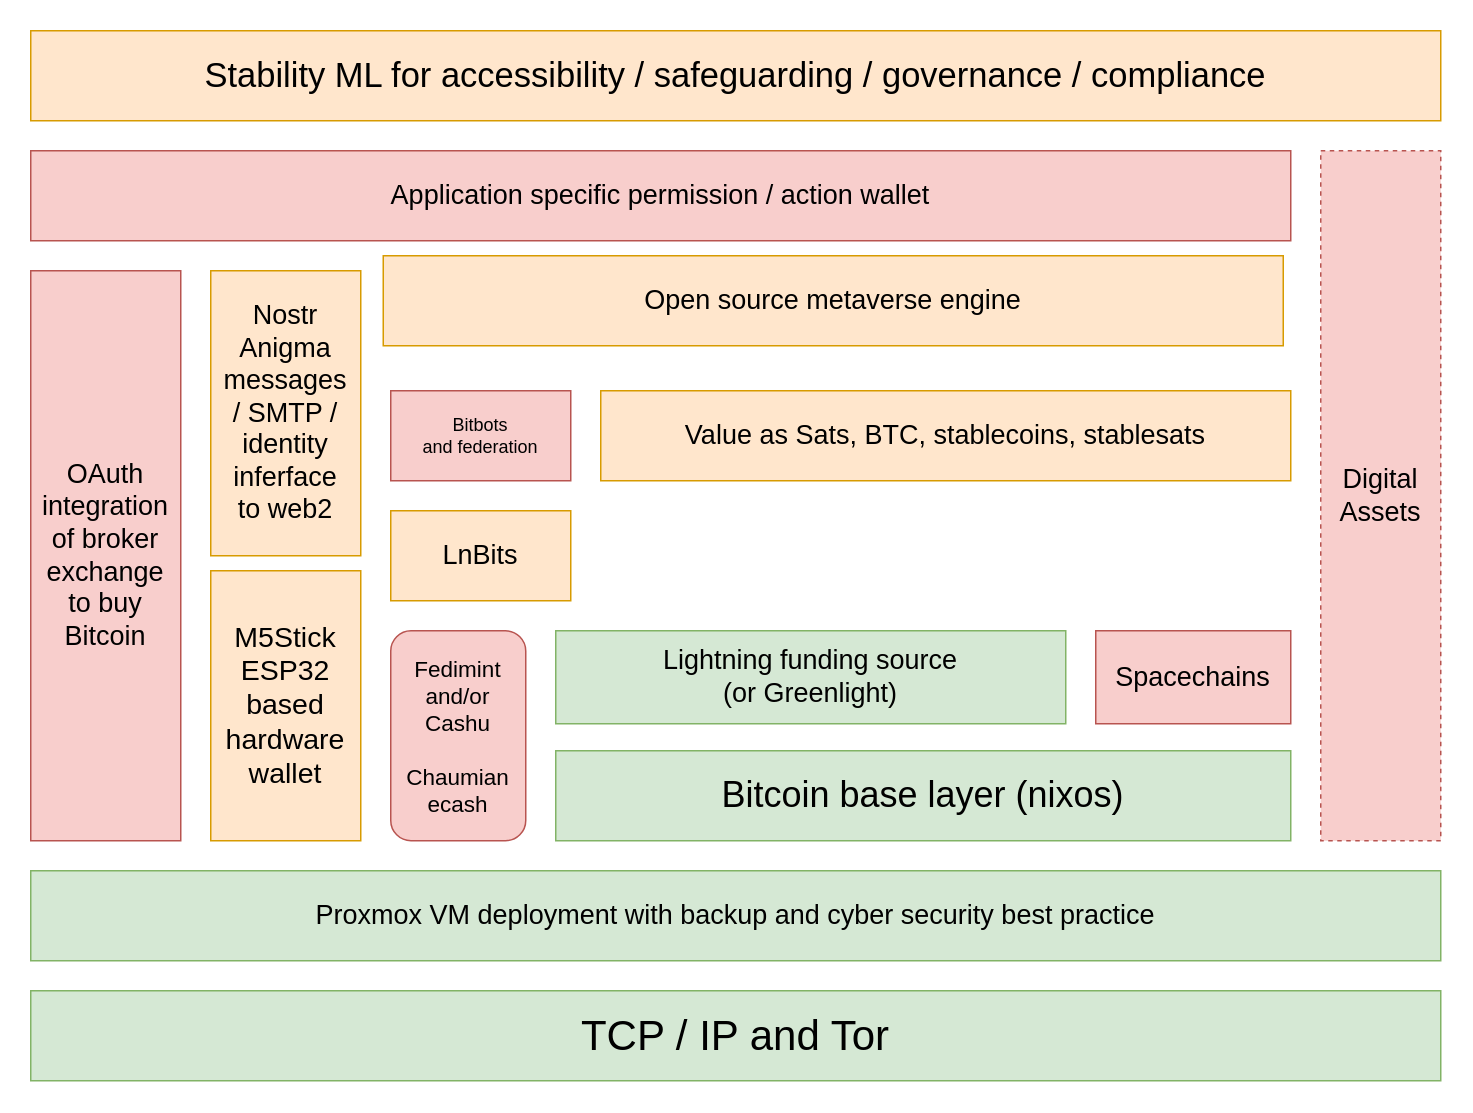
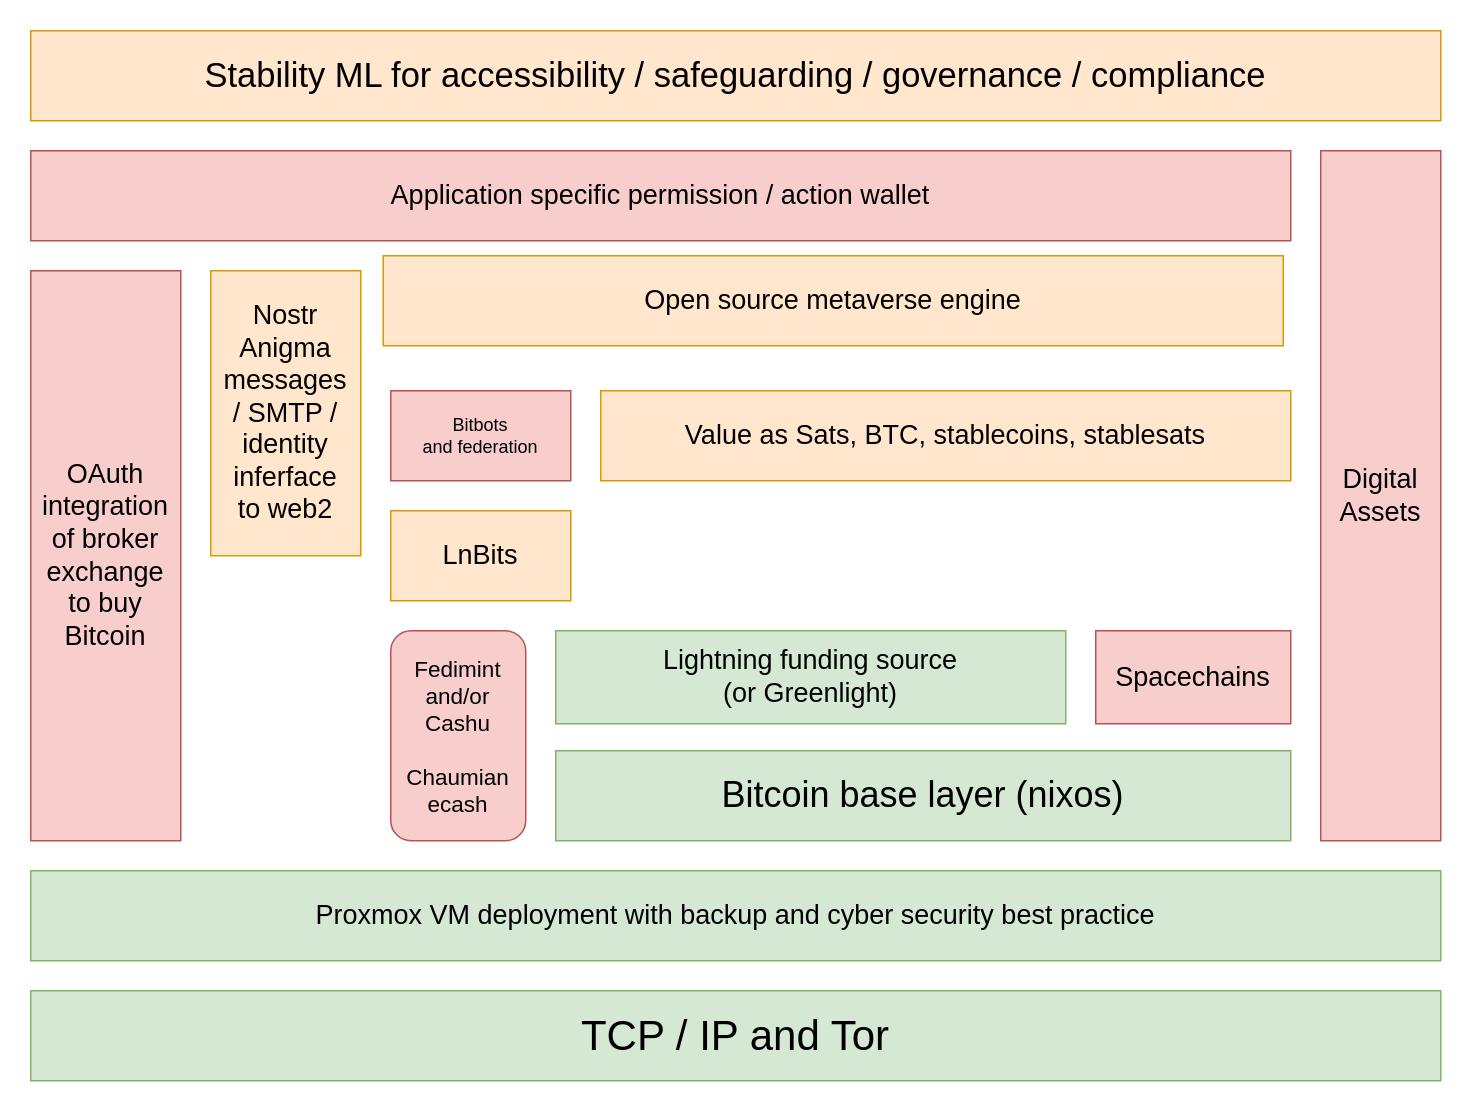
node "Digital Assets": style dashed -> solid
node "M5Stick ESP32 based hardware wallet": removed
